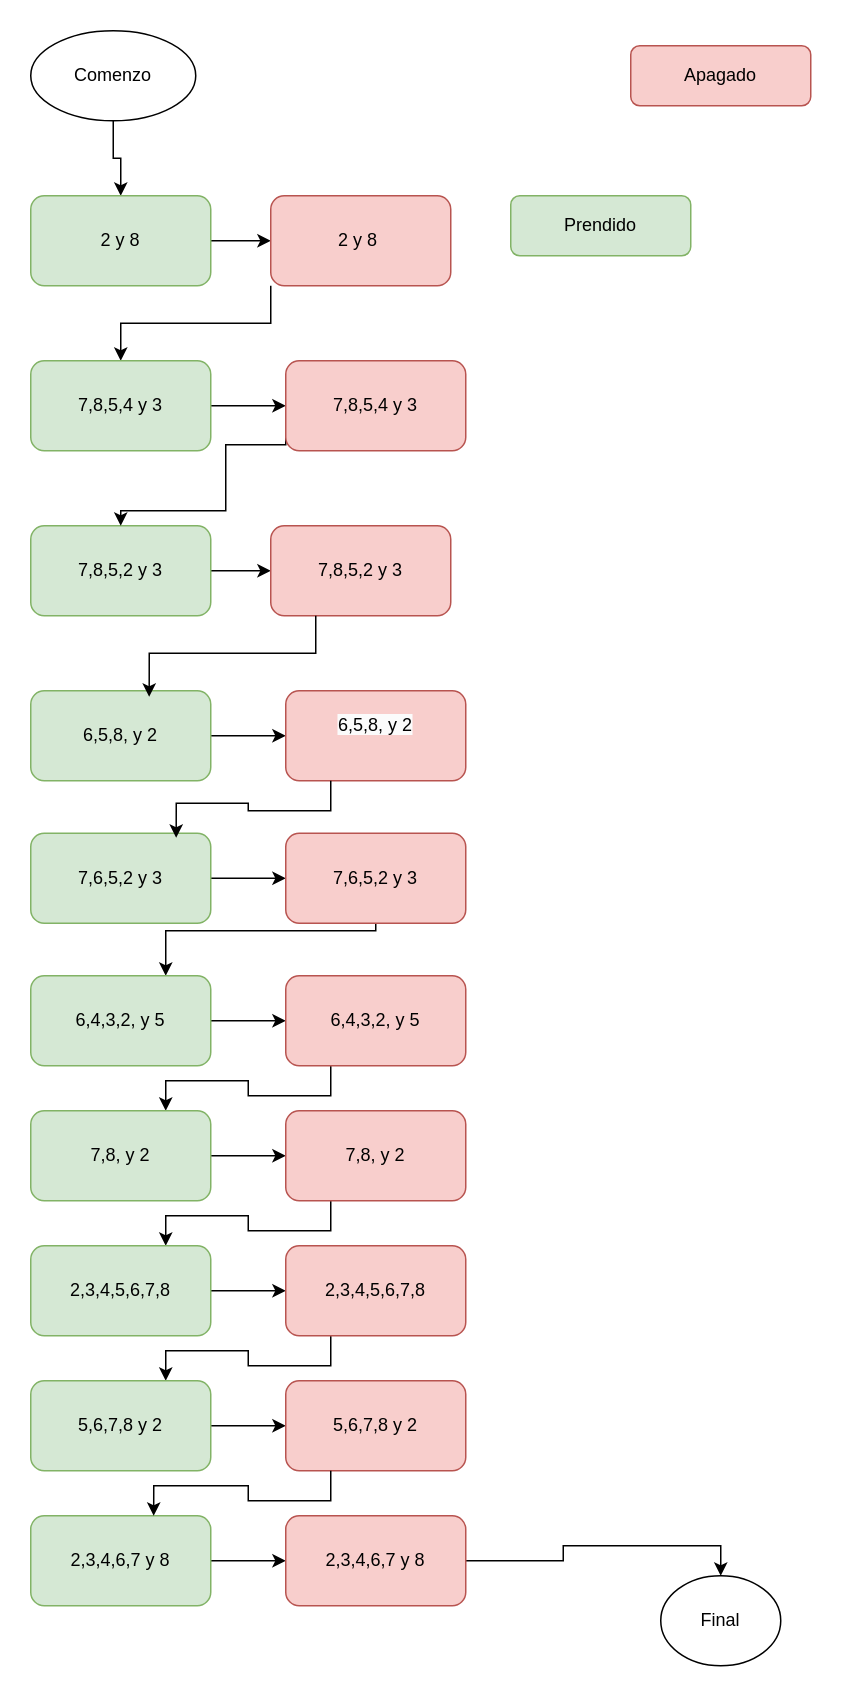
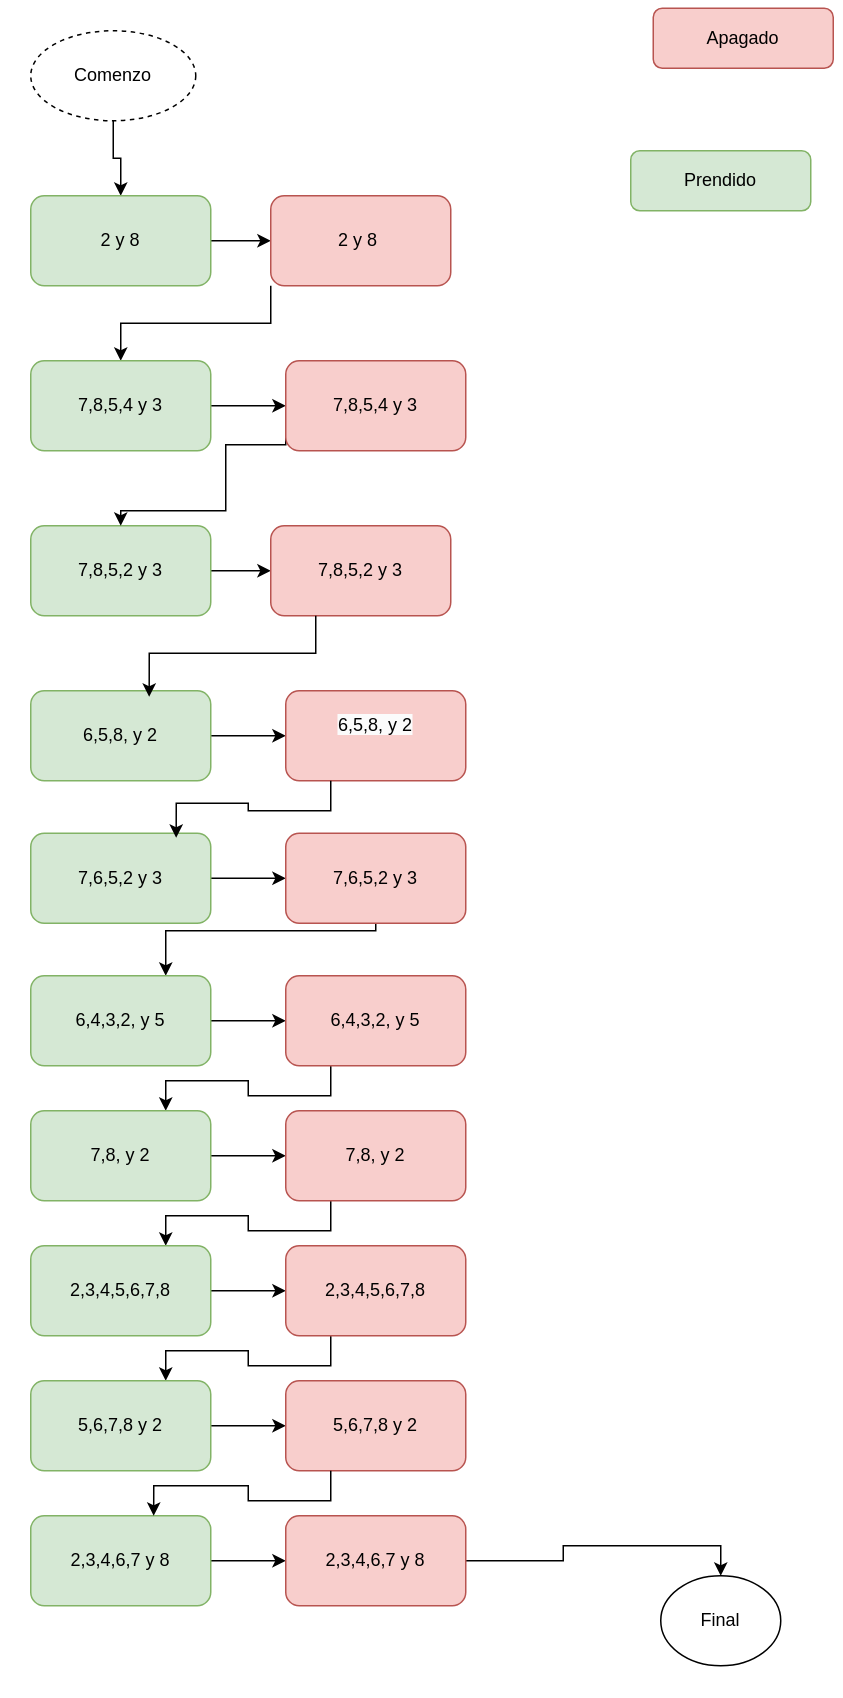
node "Comenzo": style solid -> dashed
node "Apagado": moved (721, 76) -> (743, 38)
node "Prendido": moved (601, 226) -> (721, 181)
